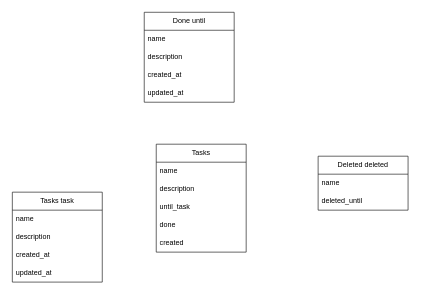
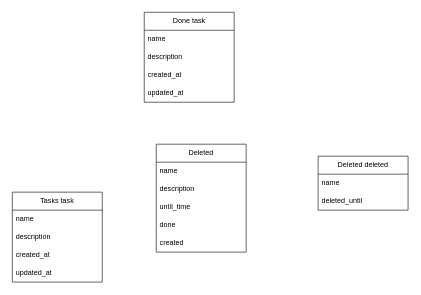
node "Done until": label "Done until" -> "Done task"
node "Tasks": label "Tasks" -> "Deleted"
node "until_task": label "until_task" -> "until_time"
